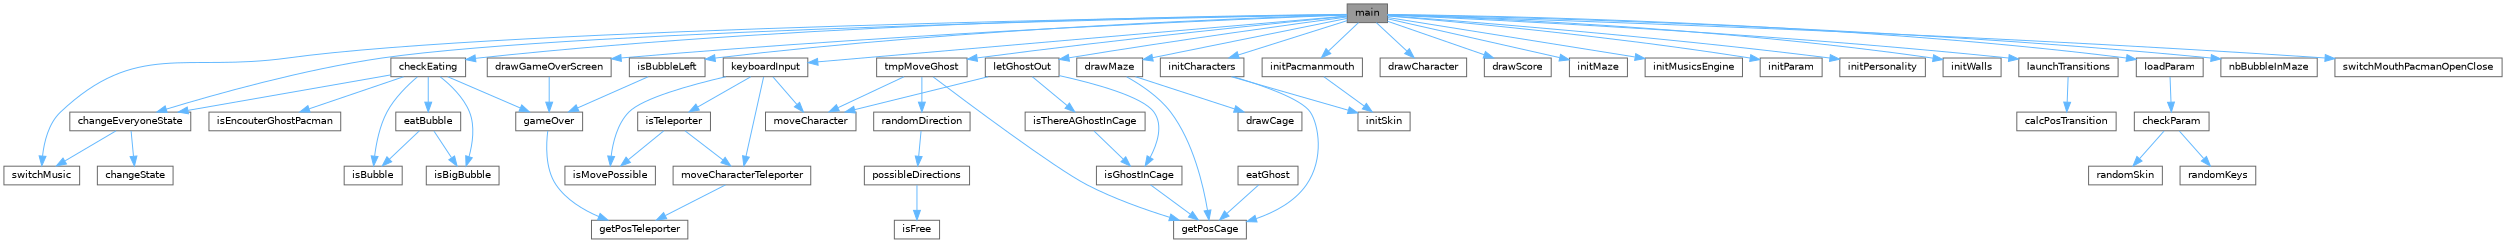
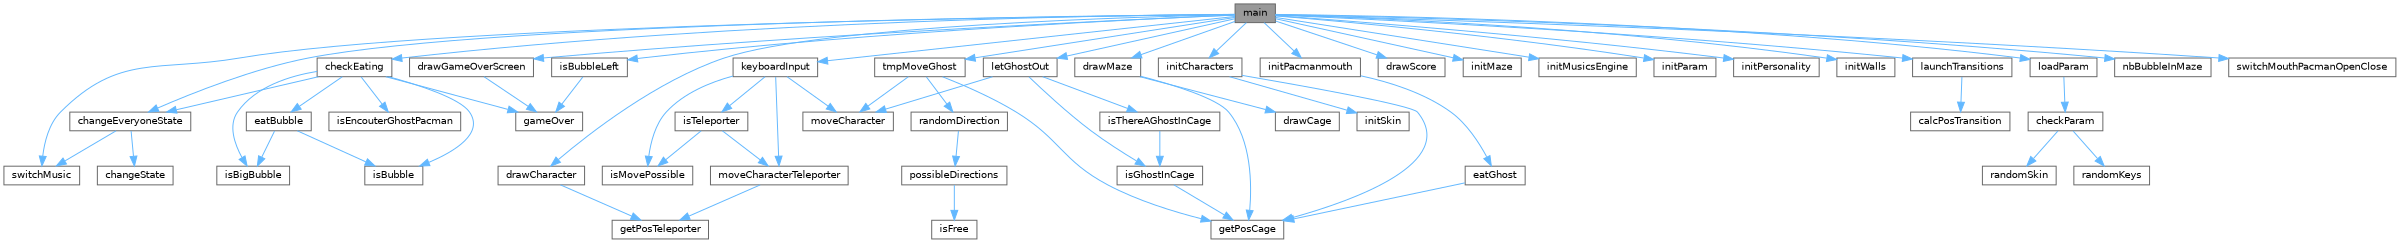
edge "initPacmanmouth" -> "initSkin": now "initPacmanmouth" -> "eatGhost"
edge "gameOver" -> "getPosTeleporter": now "drawCharacter" -> "getPosTeleporter"
